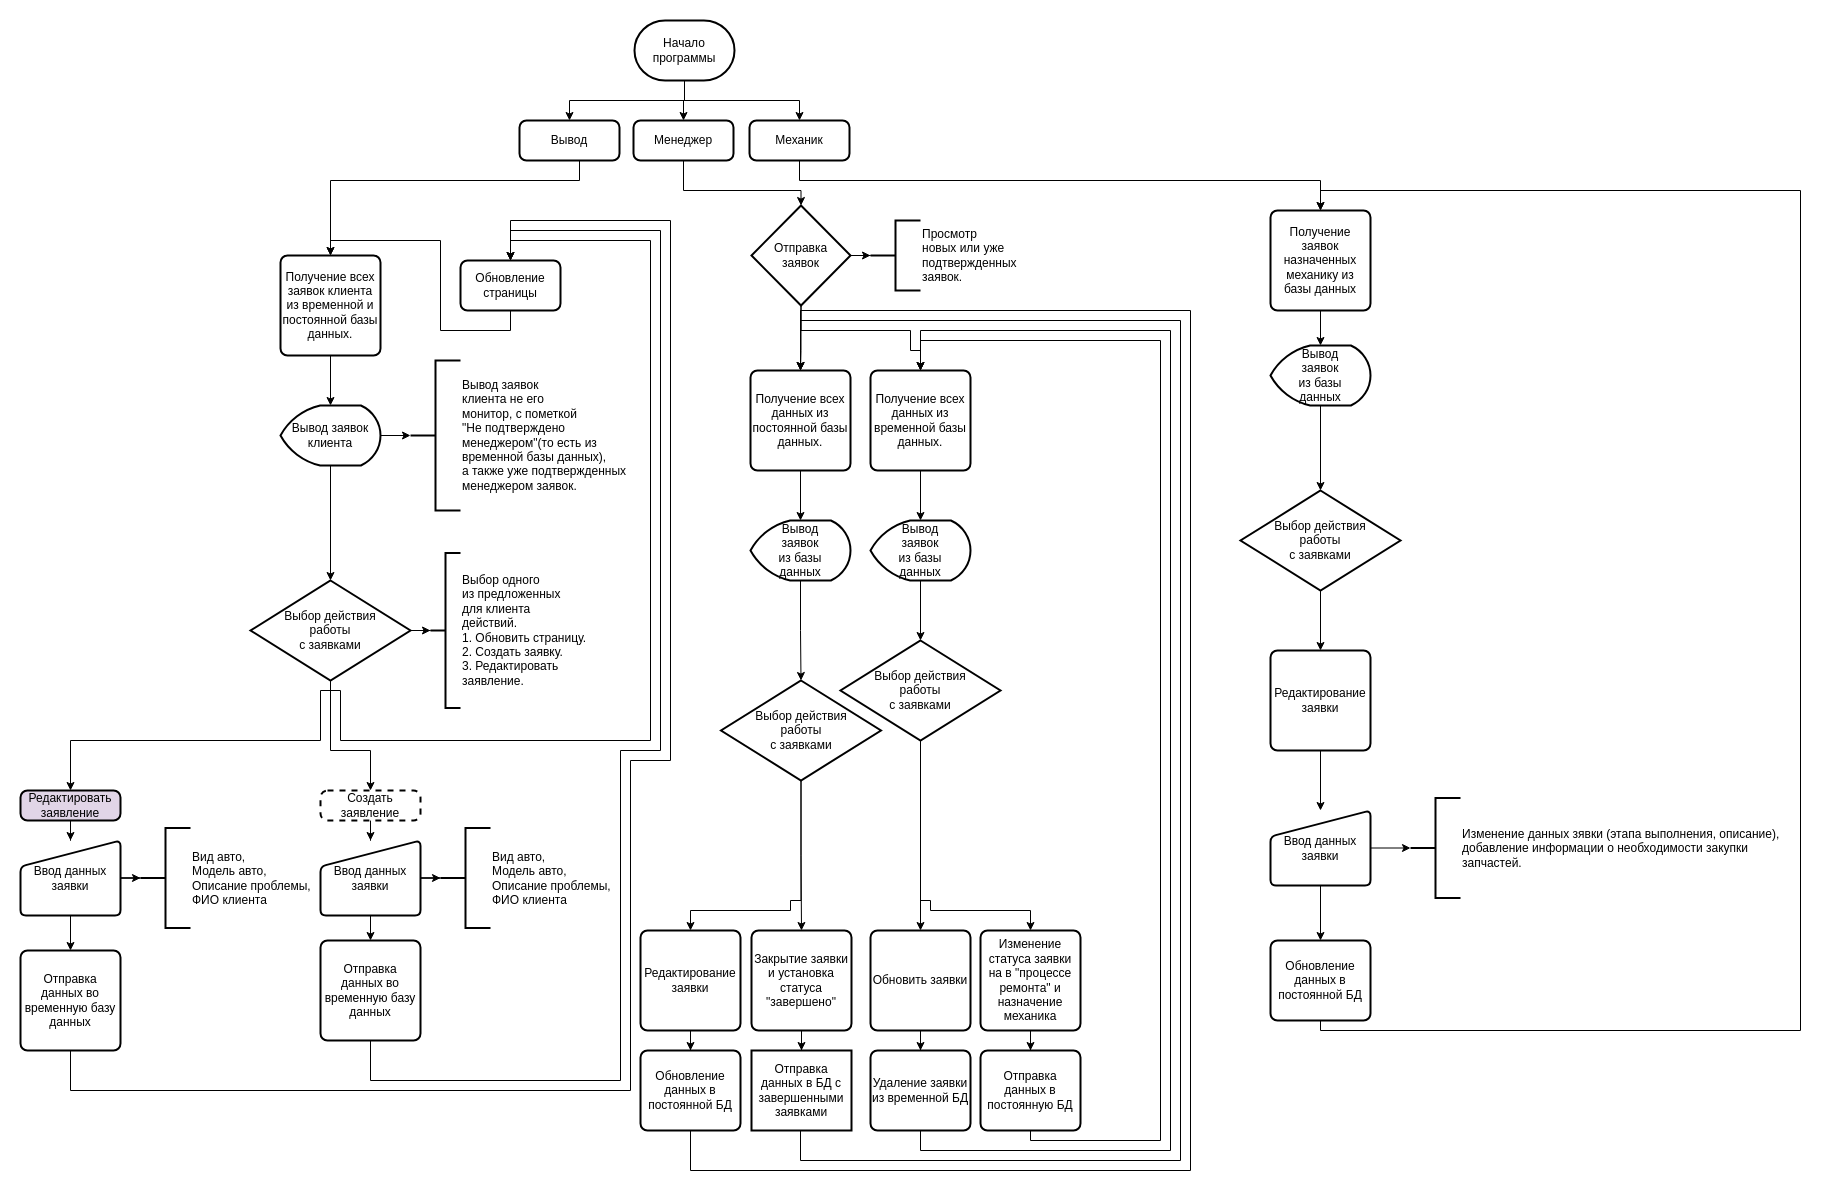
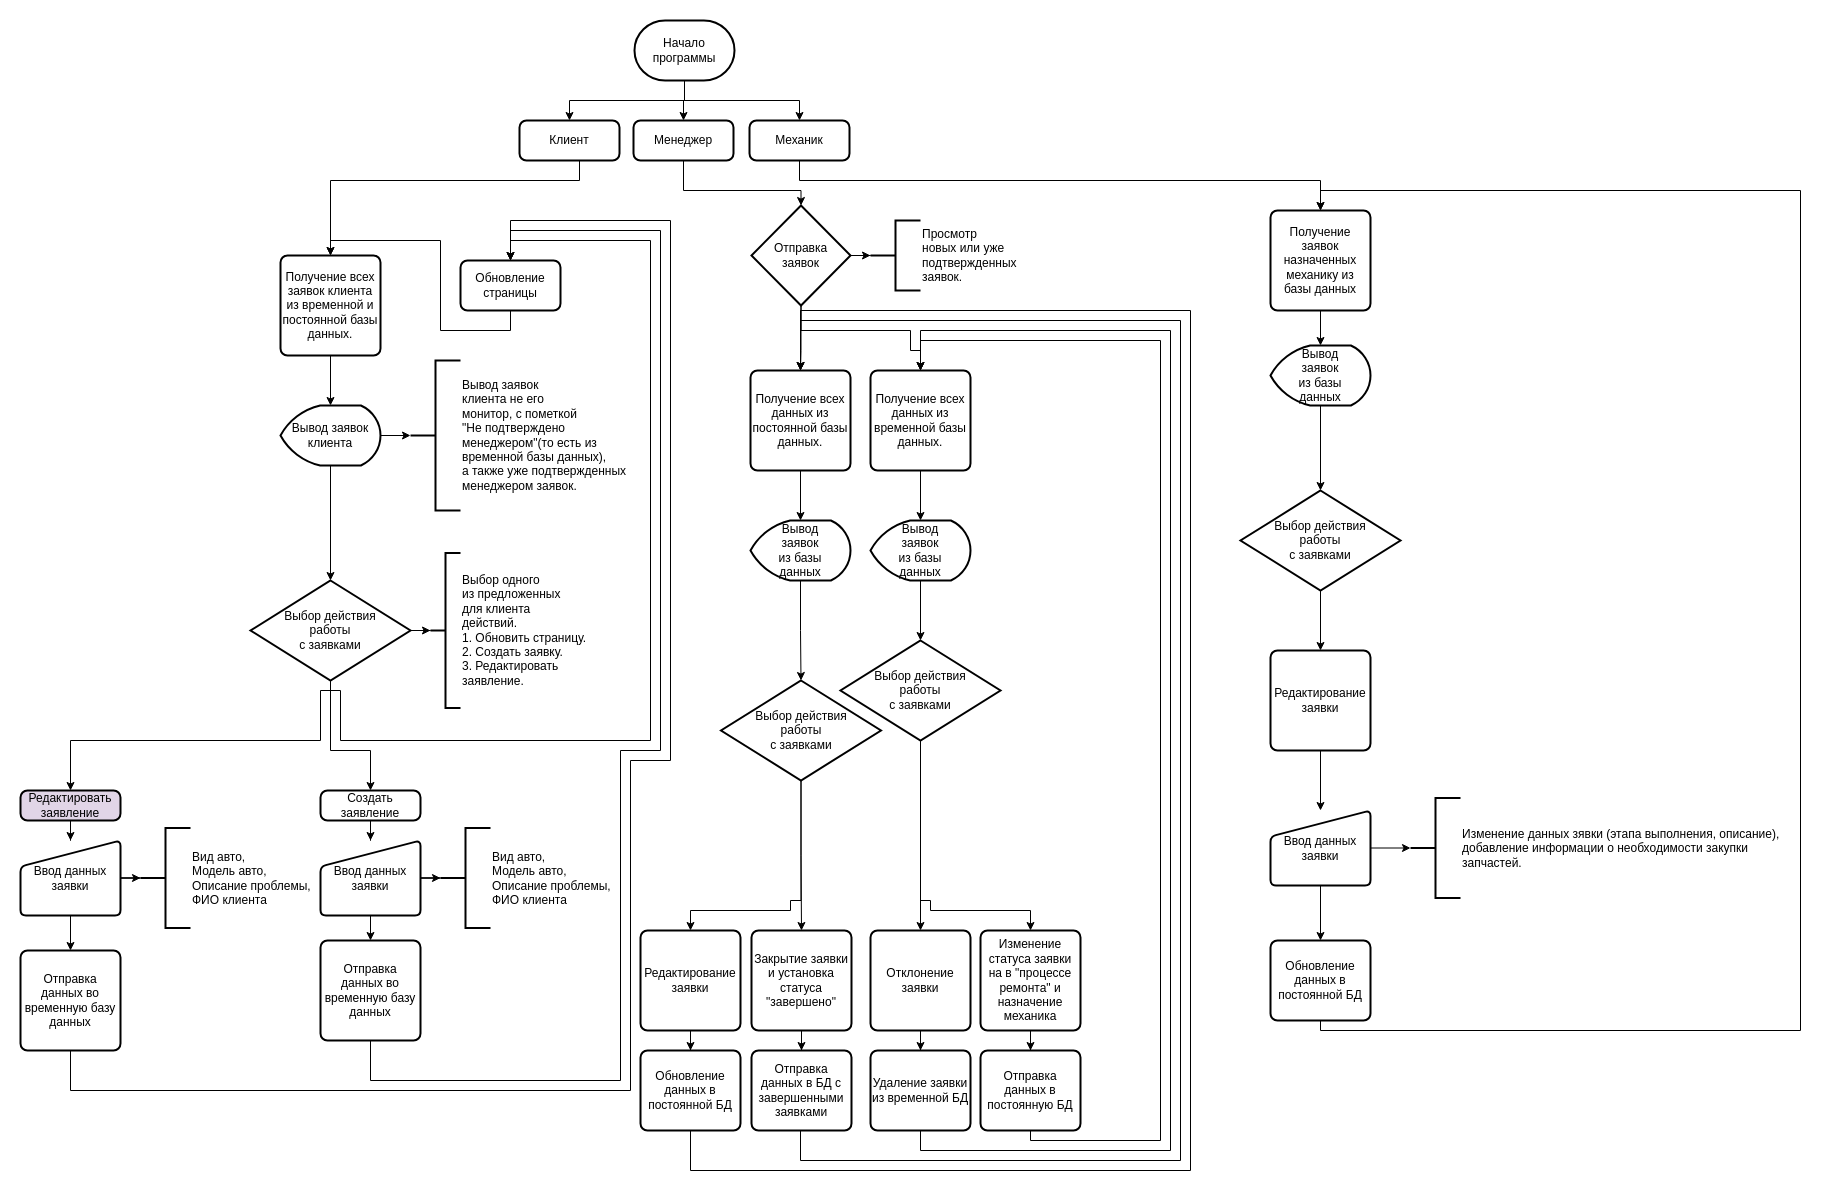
node "Вывод": label "Вывод" -> "Клиент"
node "Создать заявление": style dashed -> solid
node "Обновить заявки": label "Обновить заявки" -> "Отклонение заявки"
node "Отправка данных в БД с завершенными заявками": shape rectangle -> rounded rectangle
